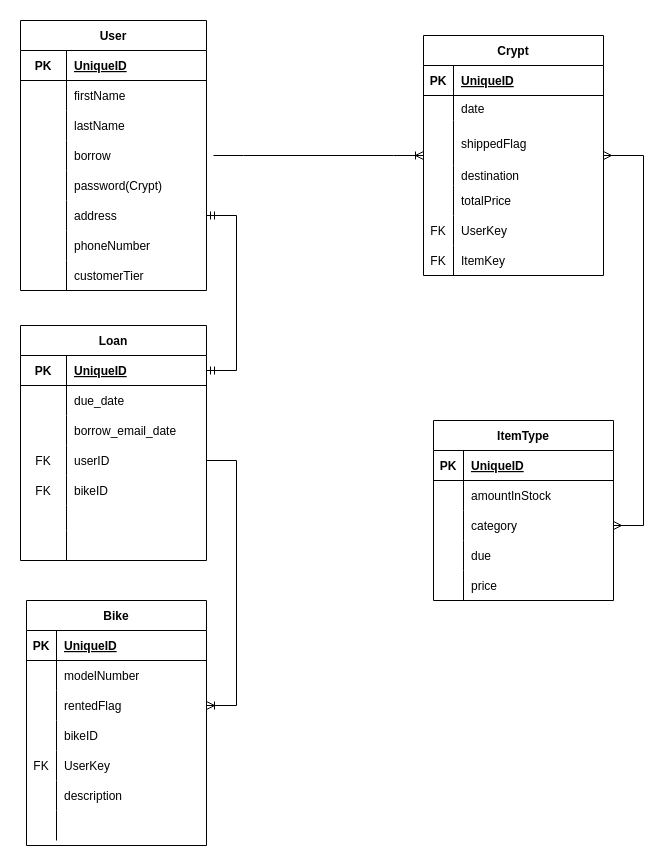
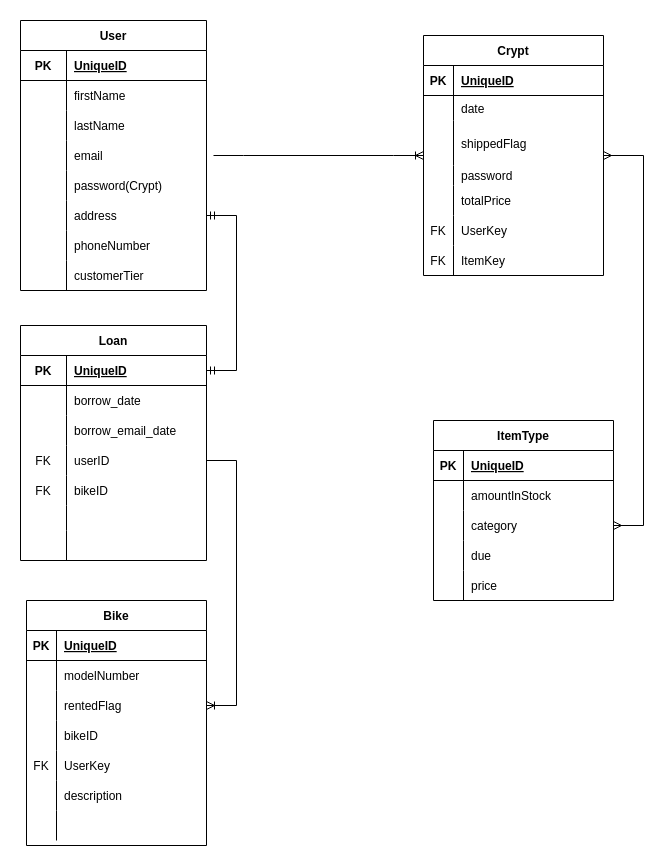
node "borrow": label "borrow" -> "email"
node "destination": label "destination" -> "password"
node "due_date": label "due_date" -> "borrow_date"
